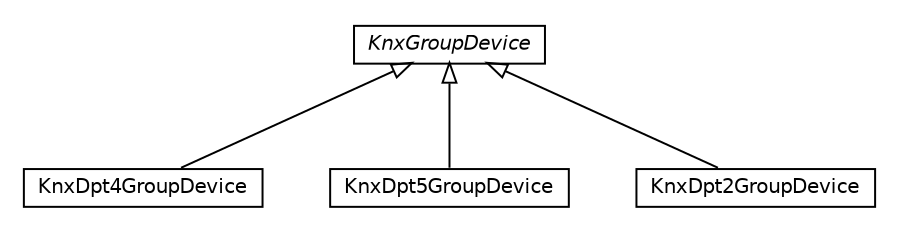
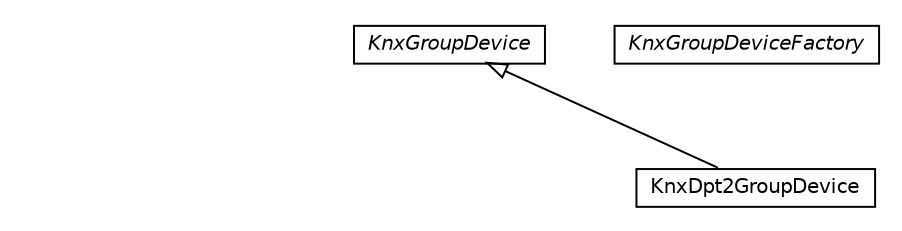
node "KnxGroupDeviceFactory": added
node "KnxDpt4GroupDevice": removed
node "KnxDpt5GroupDevice": removed
